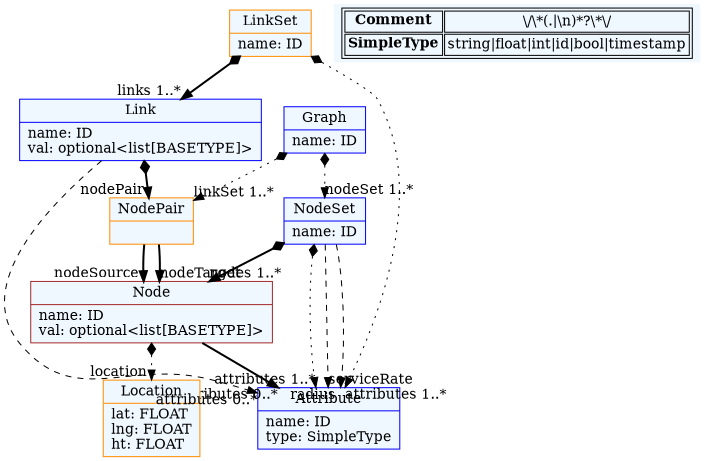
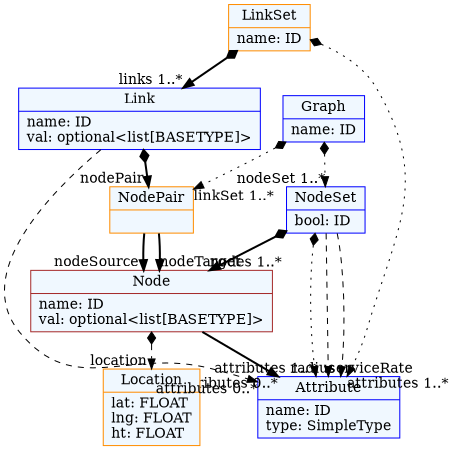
node "Comment": removed
node "NodeSet": text "name: ID" -> "bool: ID"
edge "Node" -- "Location": style dotted -> dashed
